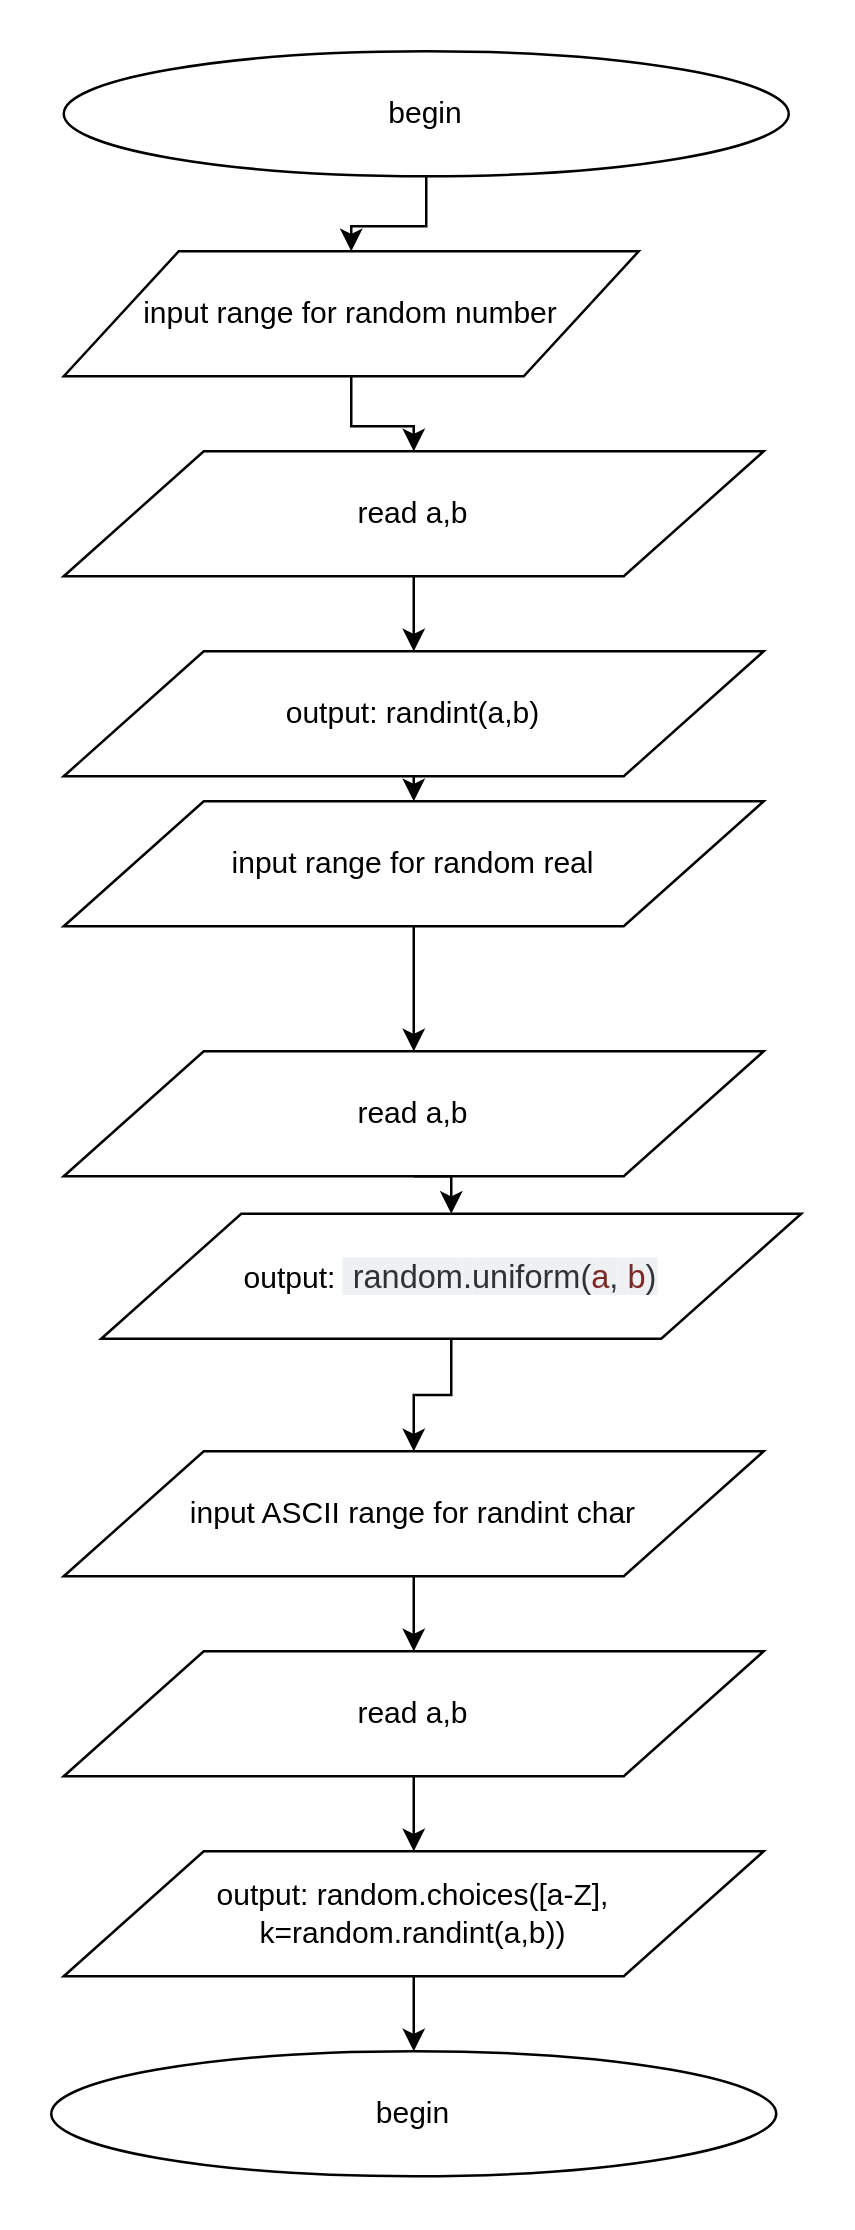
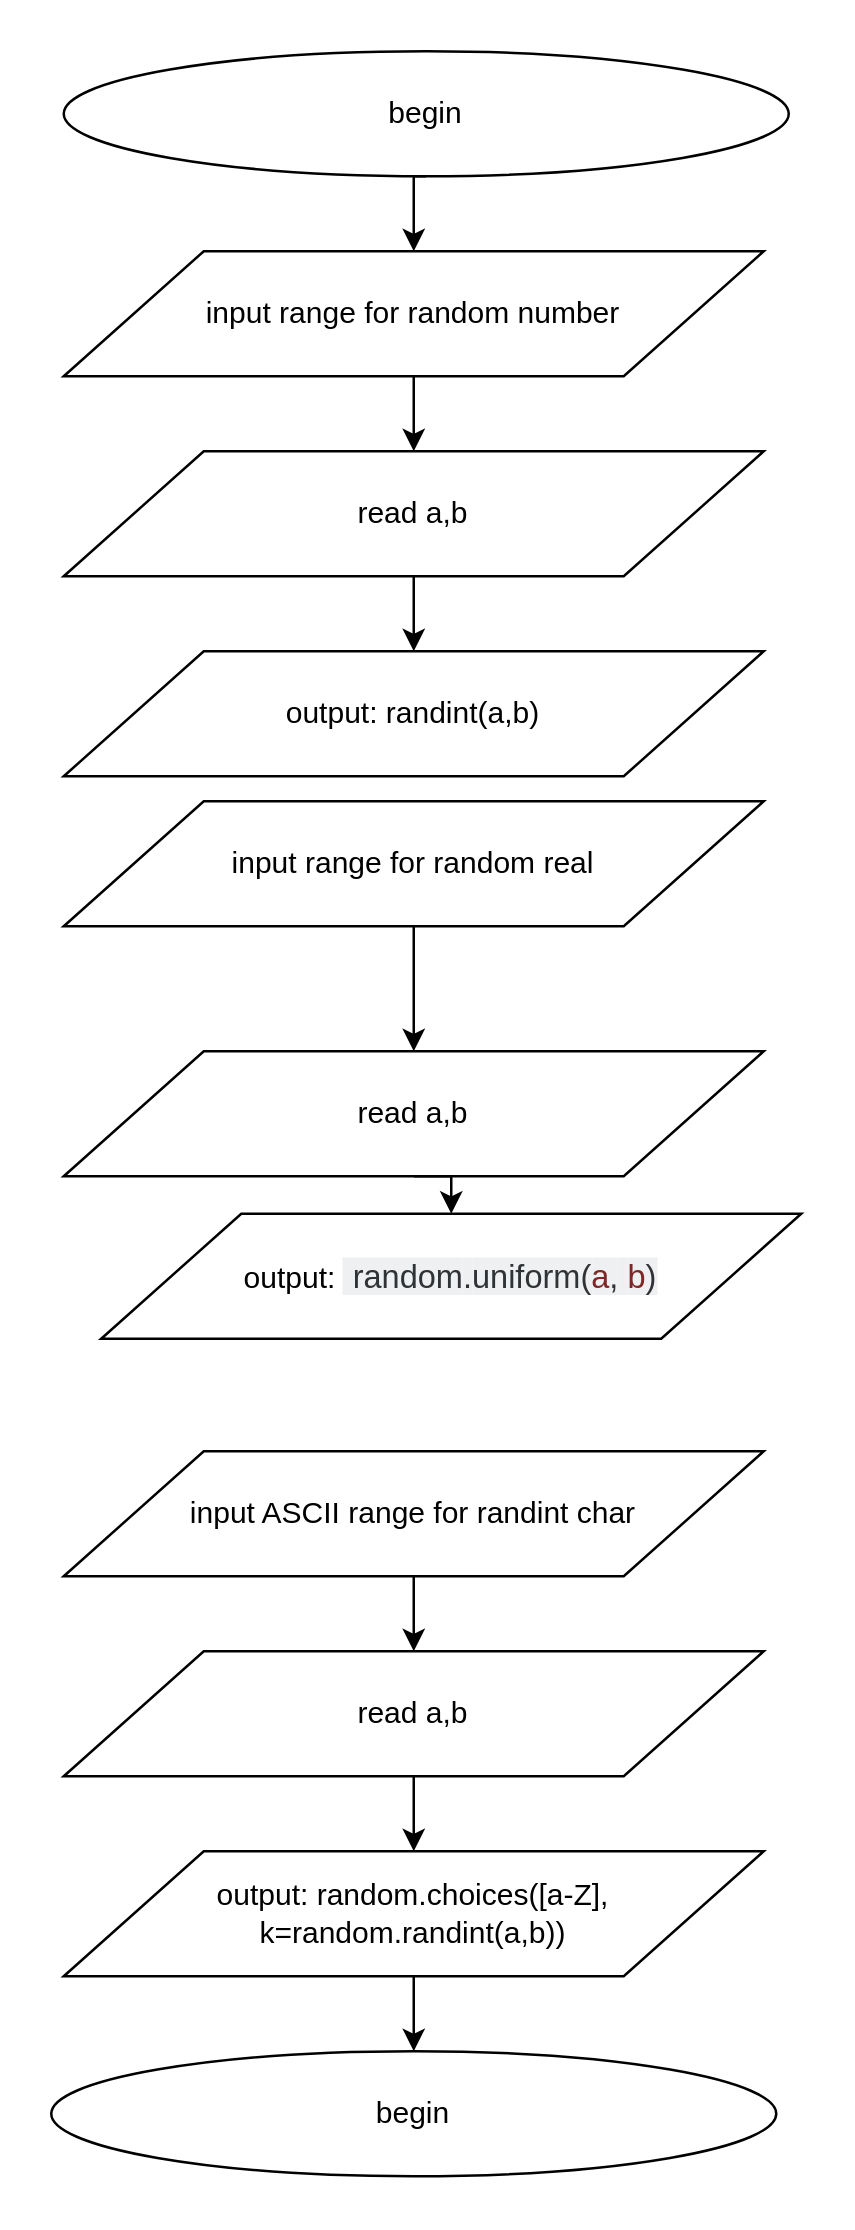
node "input range for random number": size 575x125 -> 700x125
edge "output: randint(a,b)" -> "input range for random real": removed
edge "output: random.uniform(a, b)" -> "input ASCII range for randint char": removed
